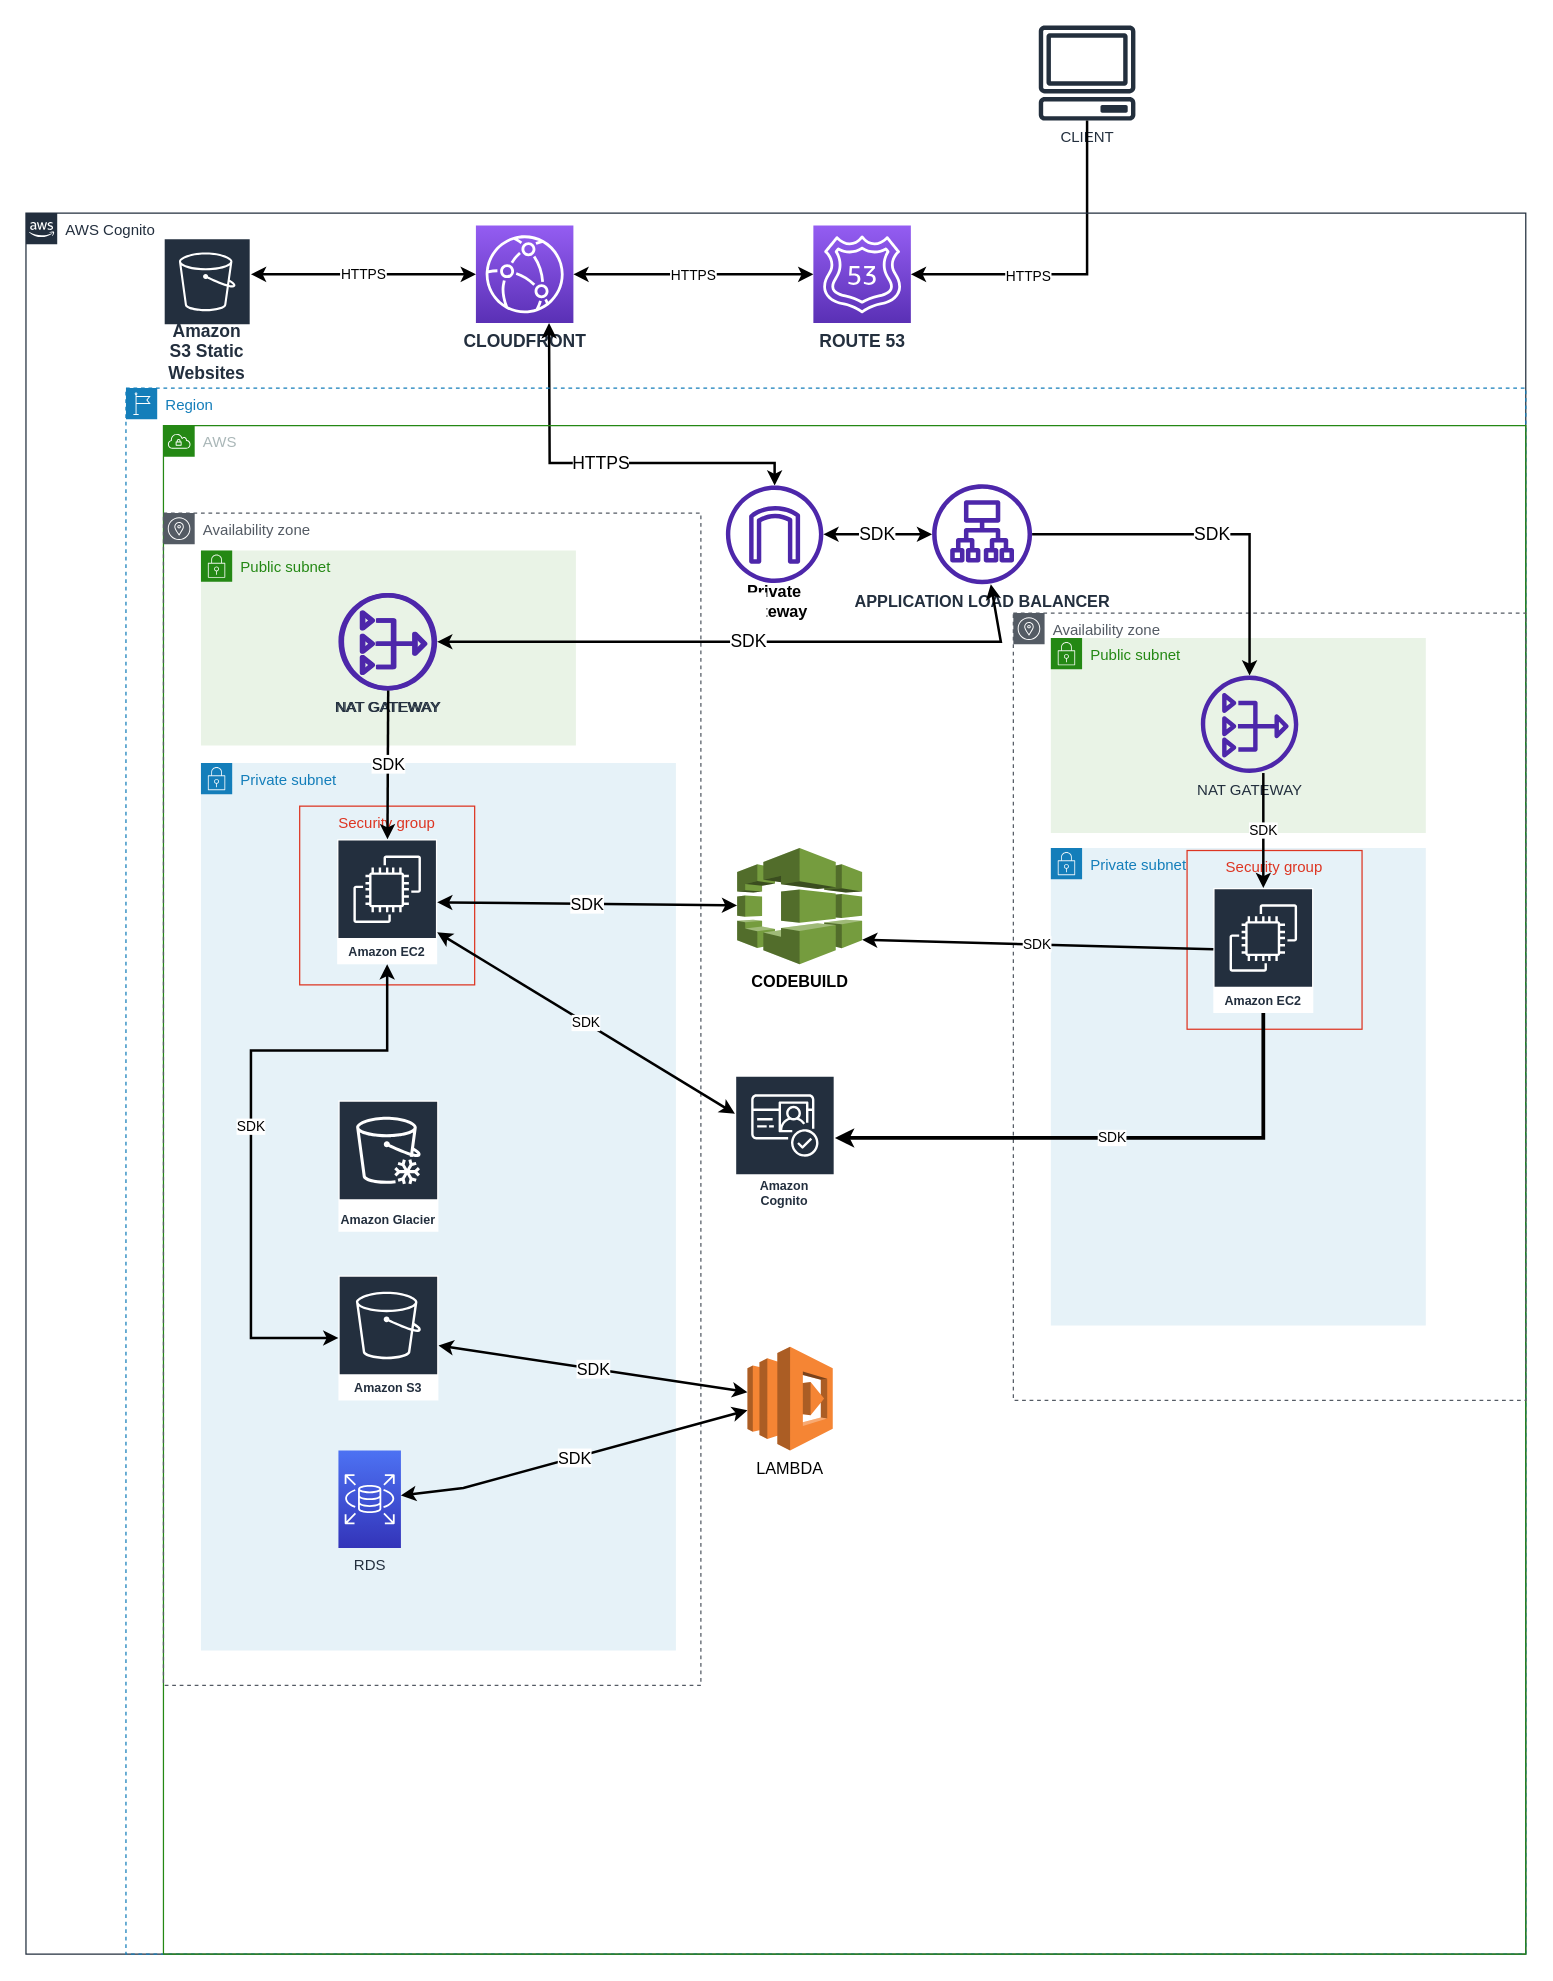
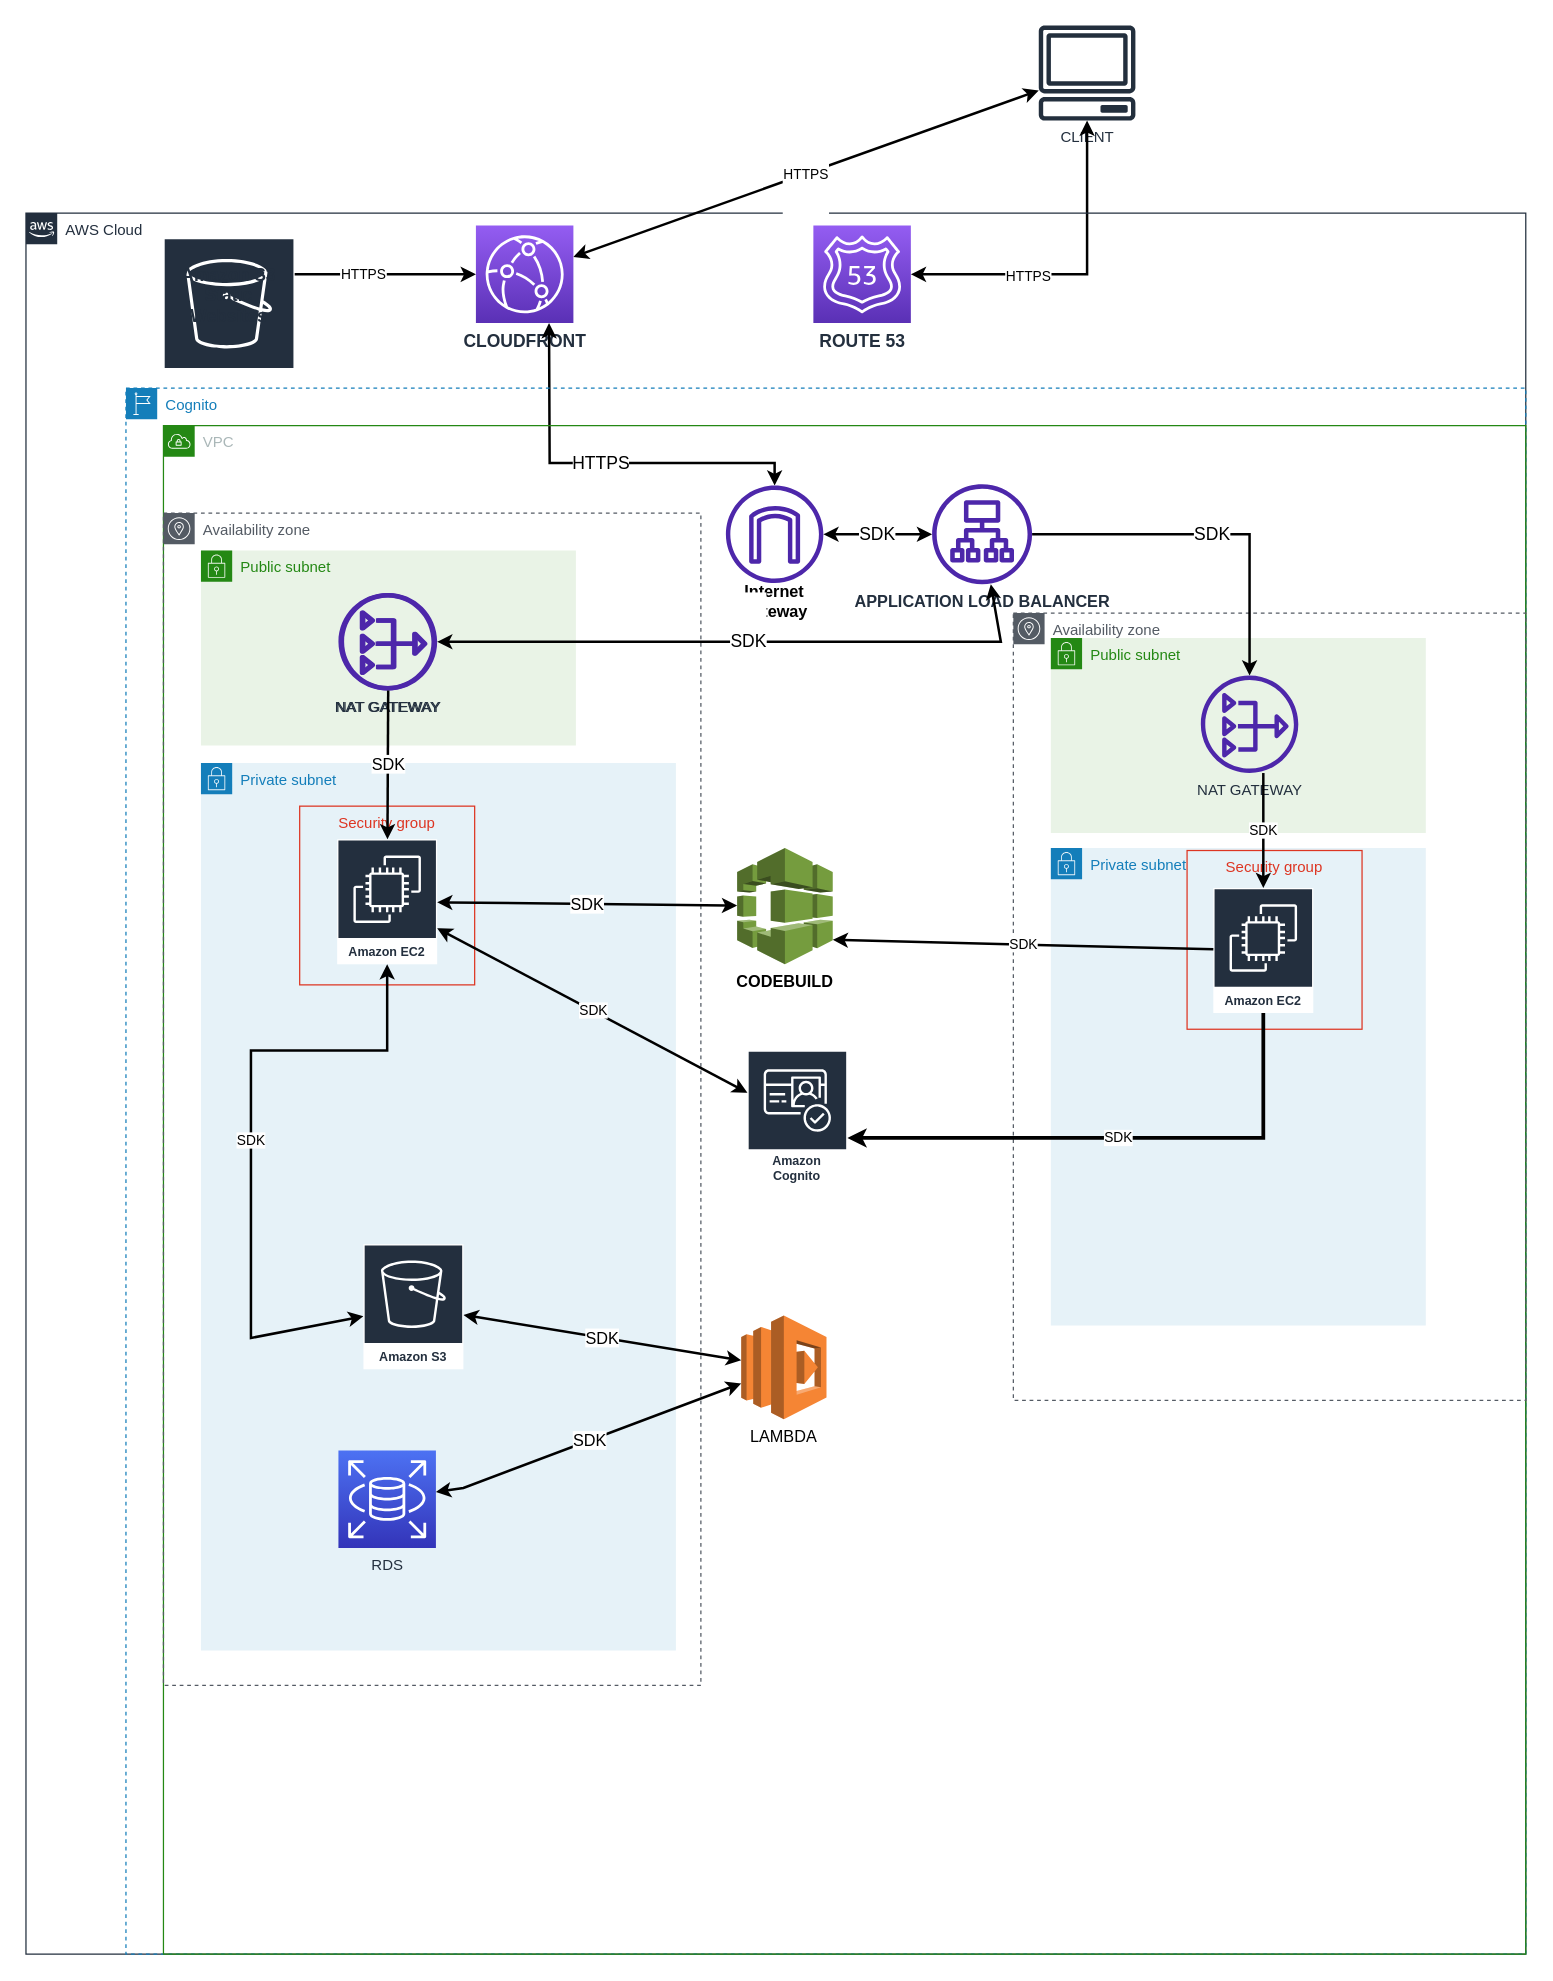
edge "CLIENT" -> "ROUTE 53": arrowhead none -> classic
node "AWS Cognito": label "AWS Cognito" -> "AWS Cloud"
edge "CLOUDFRONT" -- "ROUTE 53": now "CLOUDFRONT" -- "CLIENT"
node "Amazon S3 Static Websites": size 88x150 -> 131x94
node "Region": label "Region" -> "Cognito"
node "AWS": label "AWS" -> "VPC"
node "Private Gateway": label "Private Gateway" -> "Internet Gateway"
node "CODEBUILD": size 125x116 -> 96x116
node "Amazon Cognito": moved (785, 1144) -> (797, 1119)
node "Amazon Glacier": removed
node "Amazon S3": moved (388, 1338) -> (413, 1307)
node "LAMBDA": moved (790, 1399) -> (784, 1368)
node "RDS": size 63x98 -> 98x98
